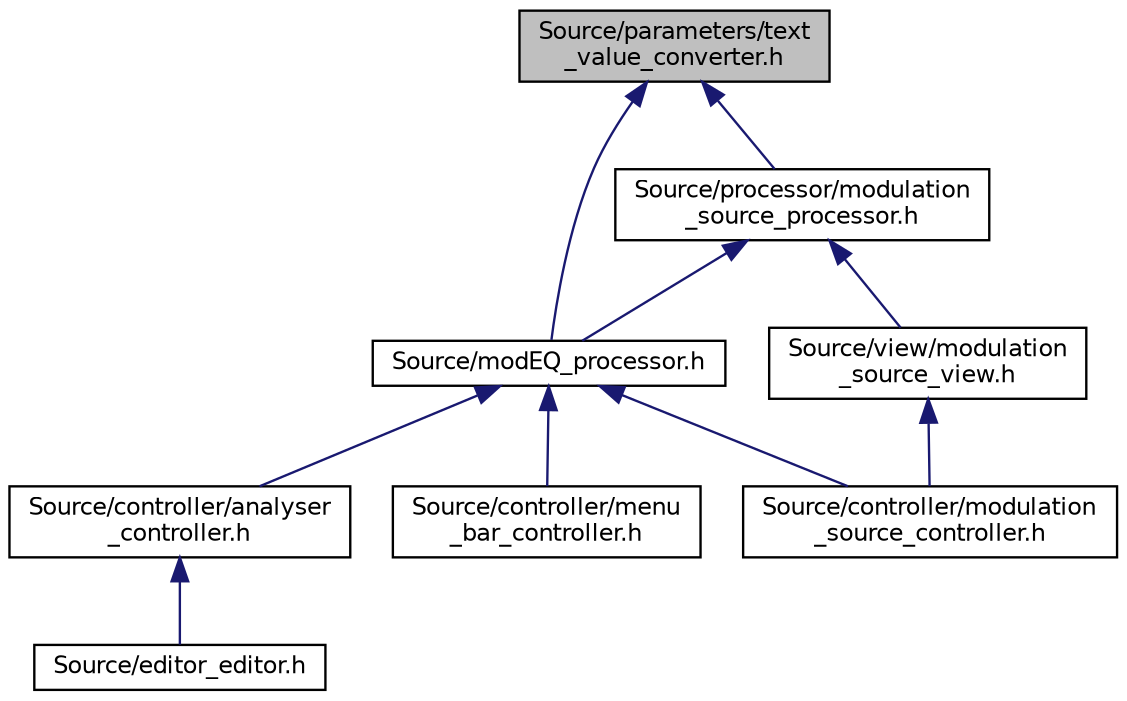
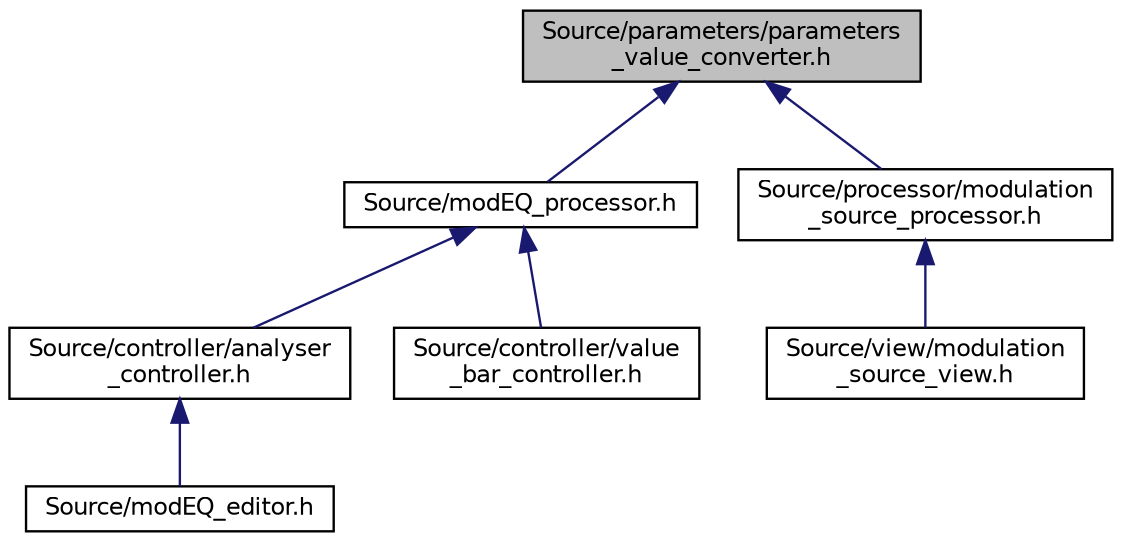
node "Source/parameters/text _value_converter.h": label "Source/parameters/text _value_converter.h" -> "Source/parameters/parameters _value_converter.h"
edge "Source/modEQ_processor.h" -> "Source/processor/modulation _source_processor.h": removed
node "Source/controller/menu _bar_controller.h": label "Source/controller/menu _bar_controller.h" -> "Source/controller/value _bar_controller.h"
node "Source/controller/modulation _source_controller.h": removed
node "Source/editor_editor.h": label "Source/editor_editor.h" -> "Source/modEQ_editor.h"
